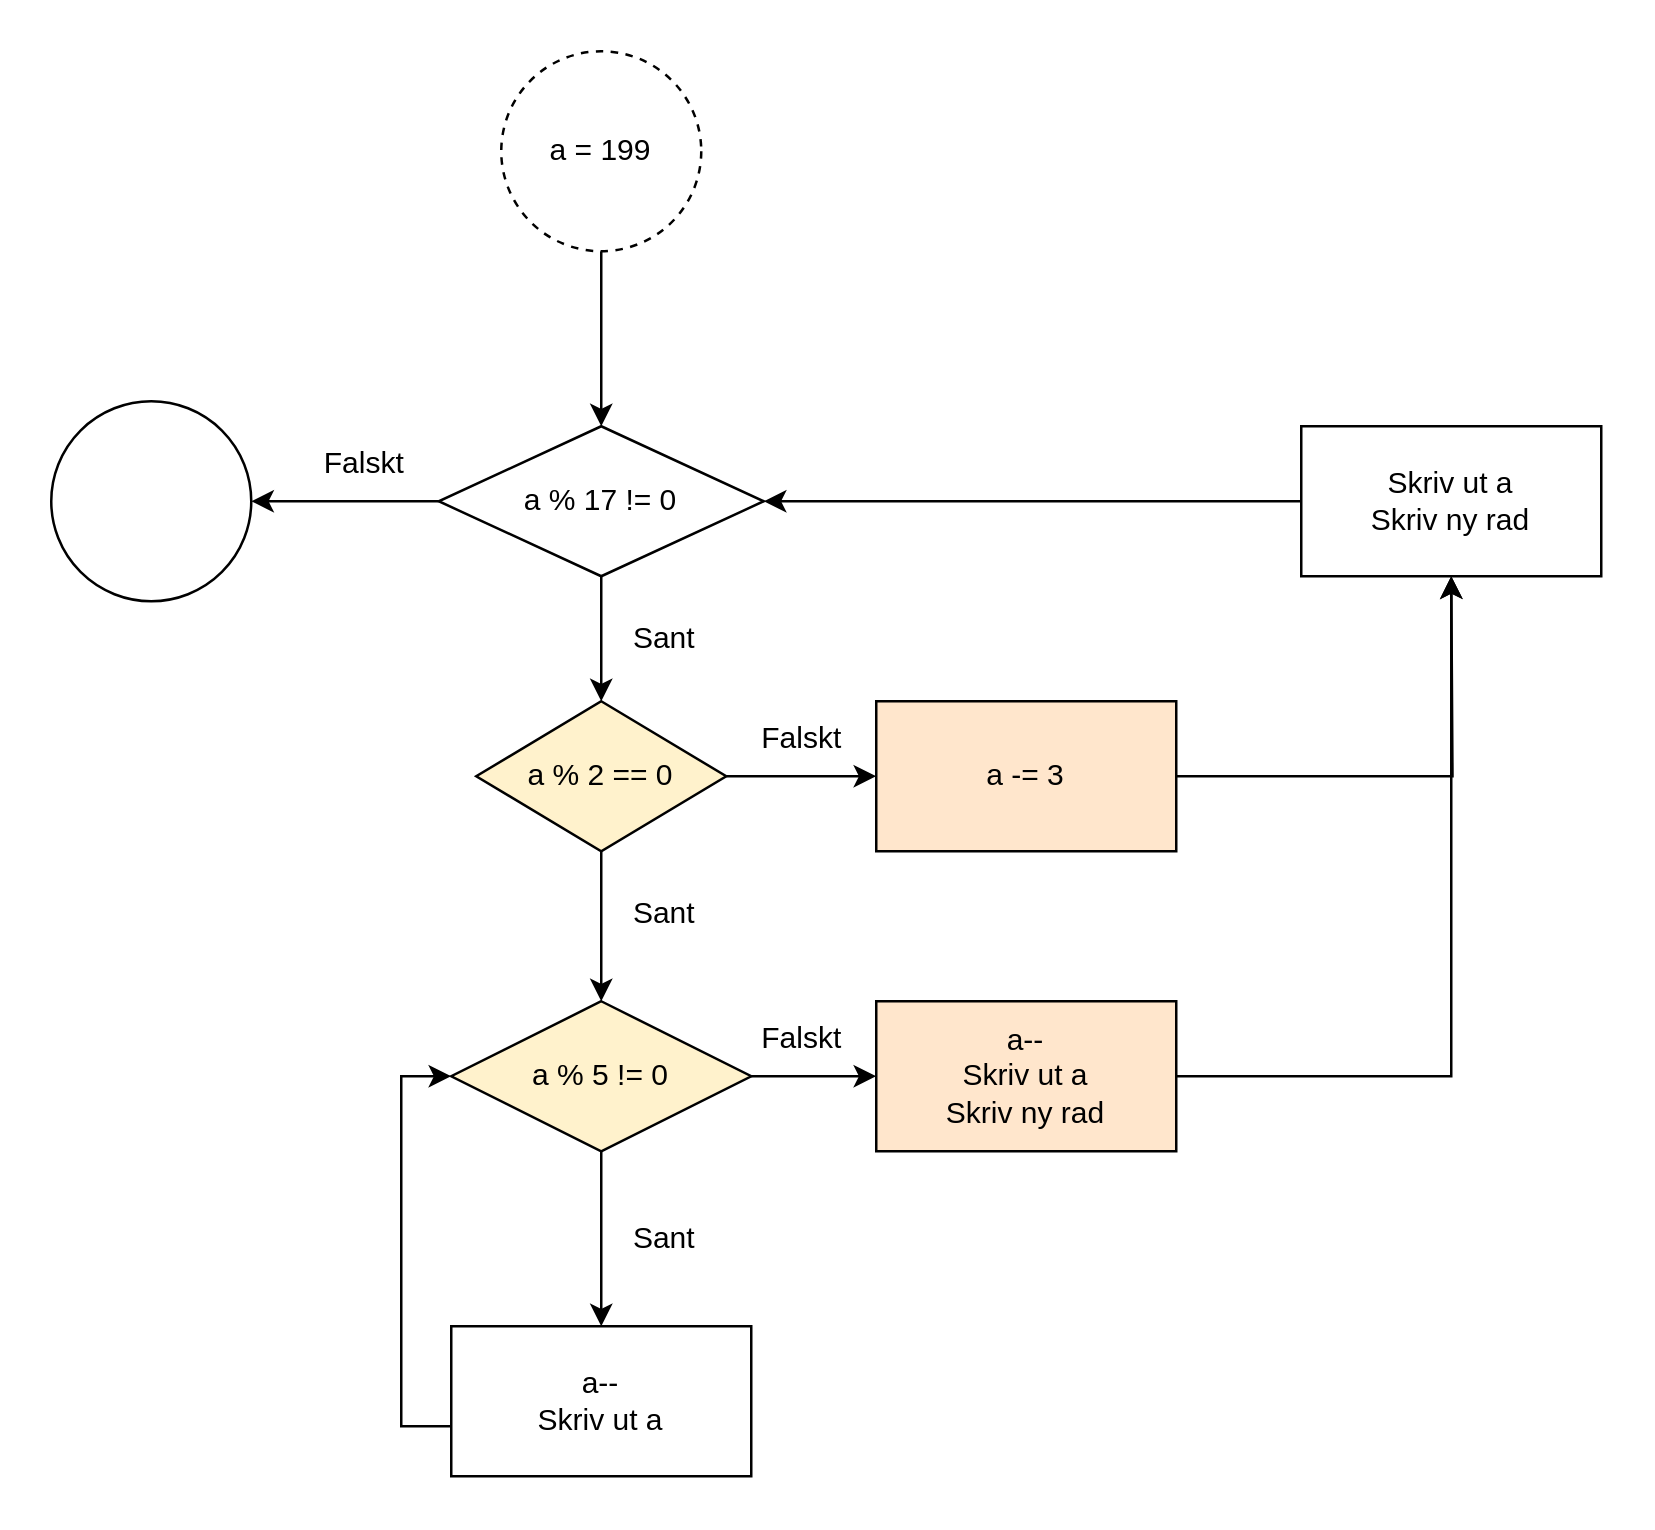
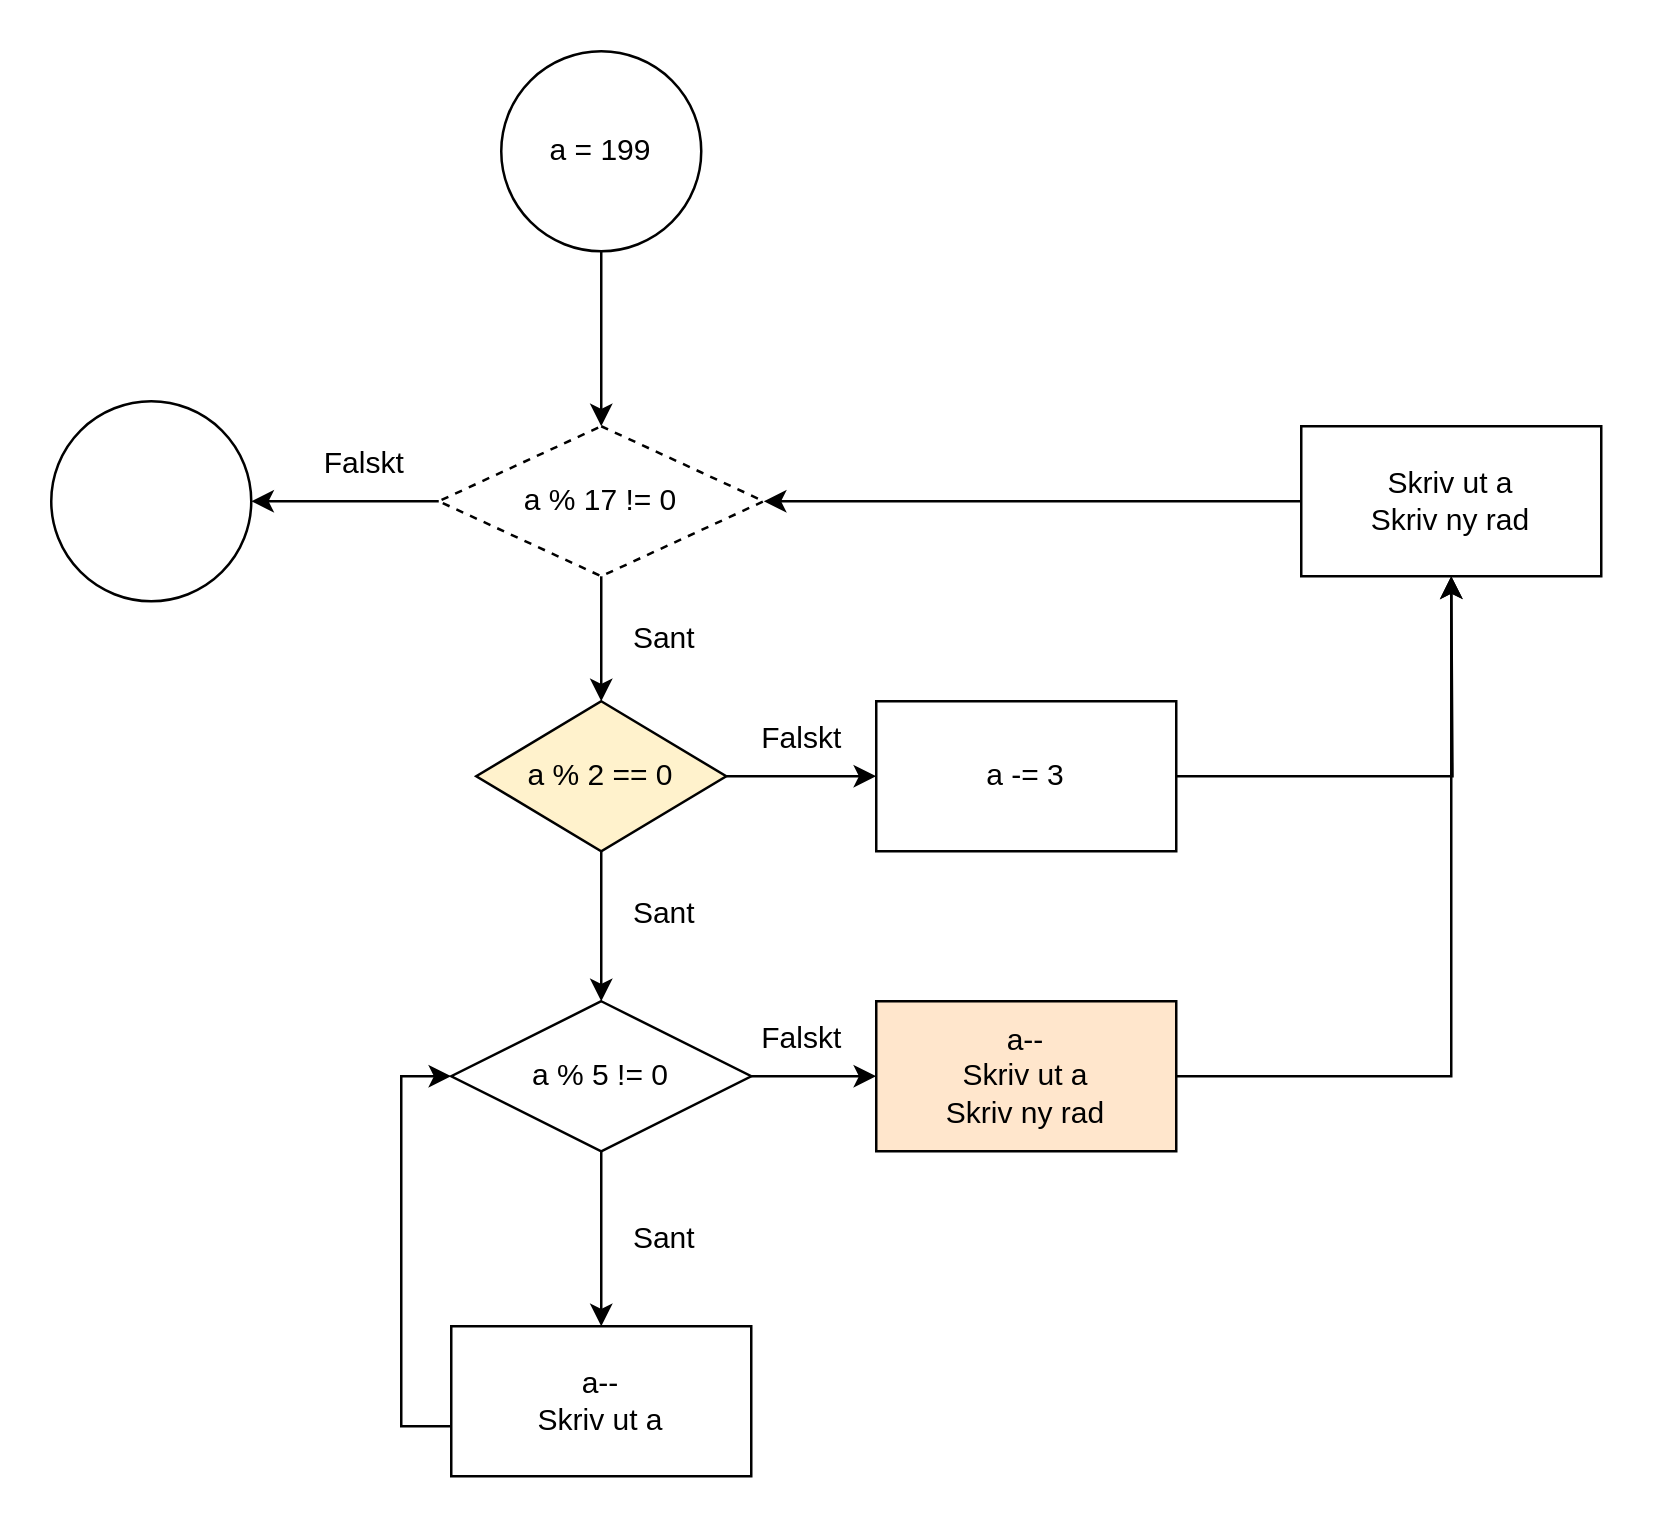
node "a = 199": style dashed -> solid
node "a % 17 != 0": style solid -> dashed
node "a -= 3": fillcolor #ffe6cc -> #ffffff
node "a % 5 != 0": fillcolor #fff2cc -> #ffffff
